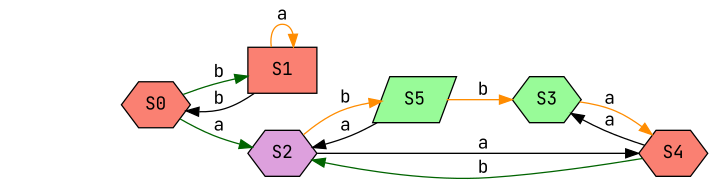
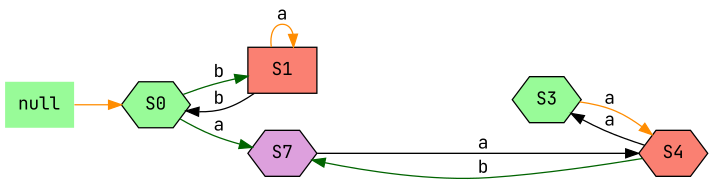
node "S5": removed
node "null": added
node "S0": fillcolor salmon -> palegreen
node "S2": label "S2" -> "S7"
